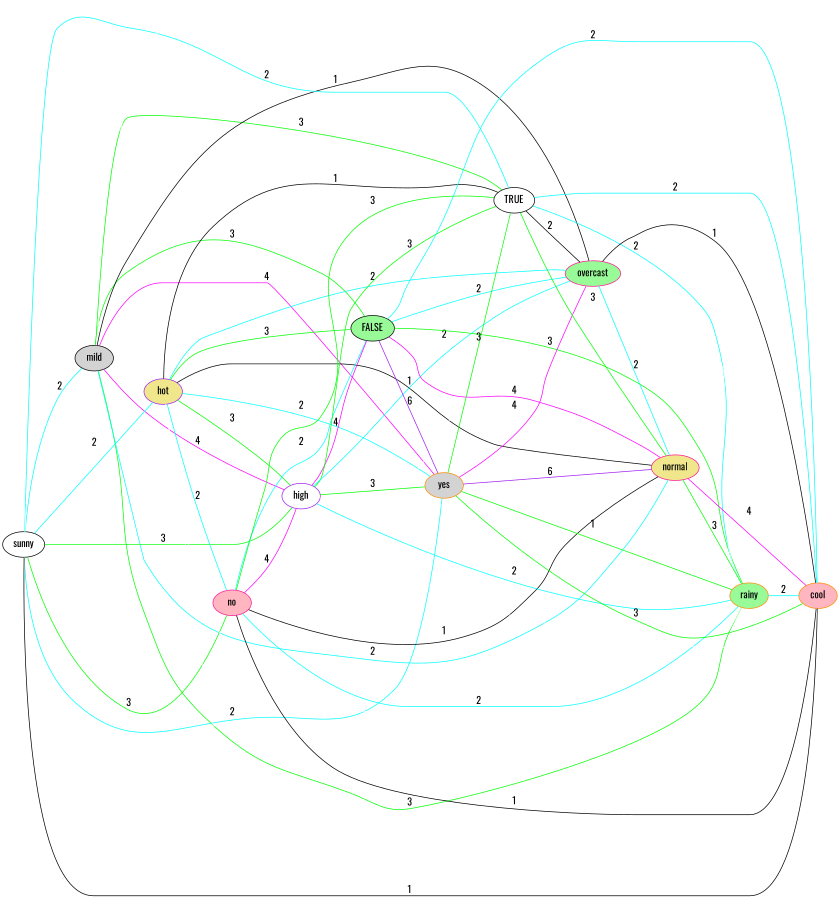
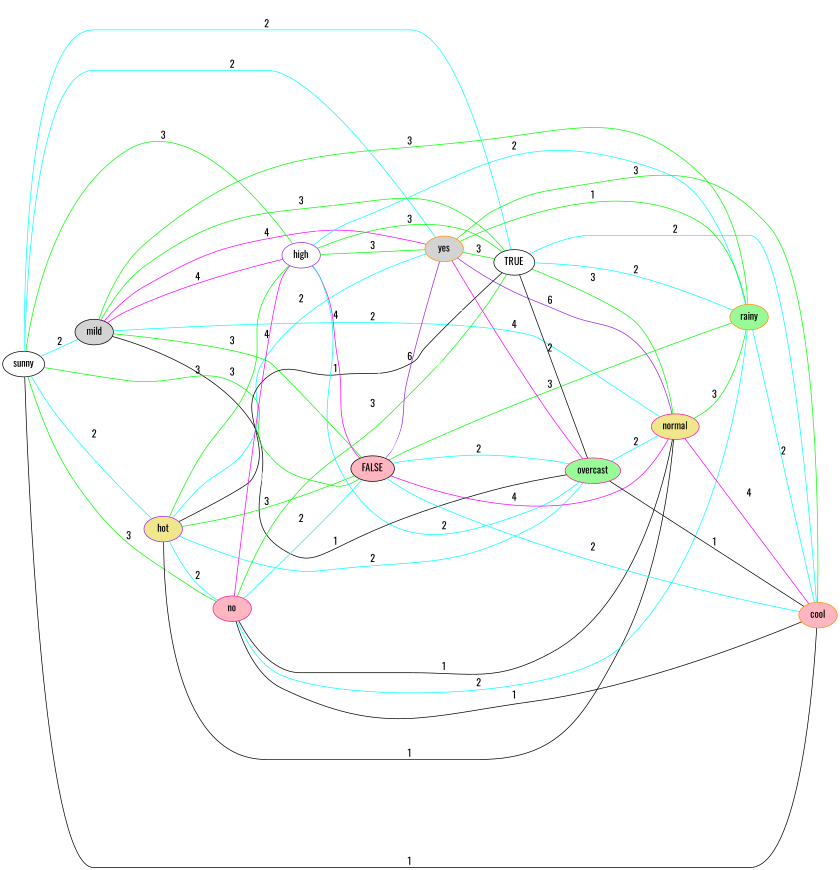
node "FALSE": fillcolor palegreen -> lightpink
edge "sunny" -- "FALSE": added, label "3"
